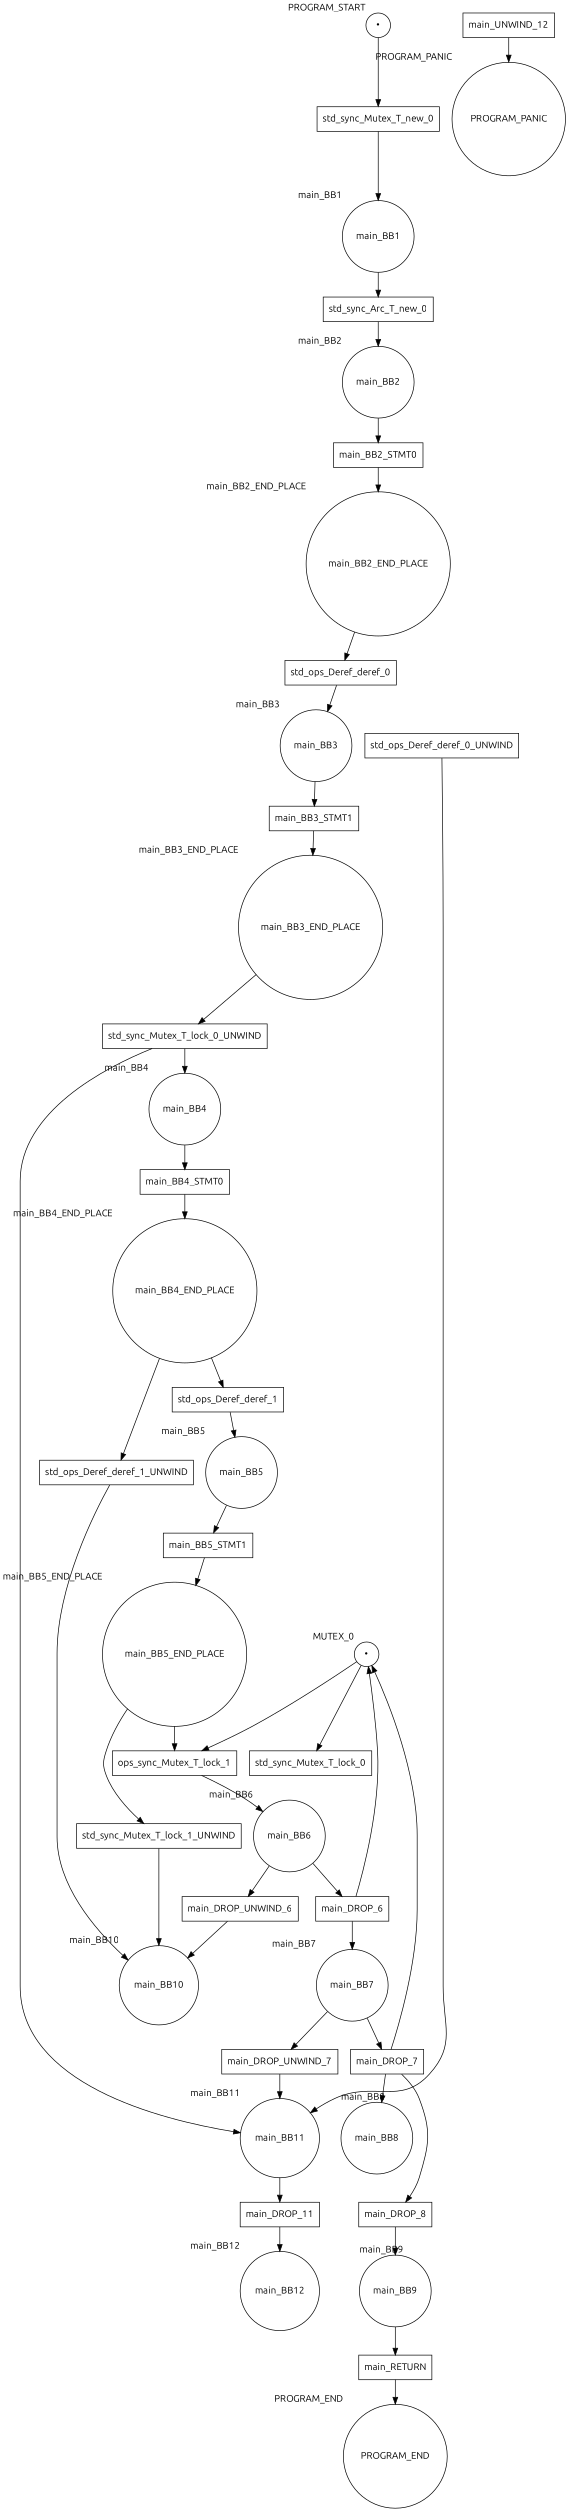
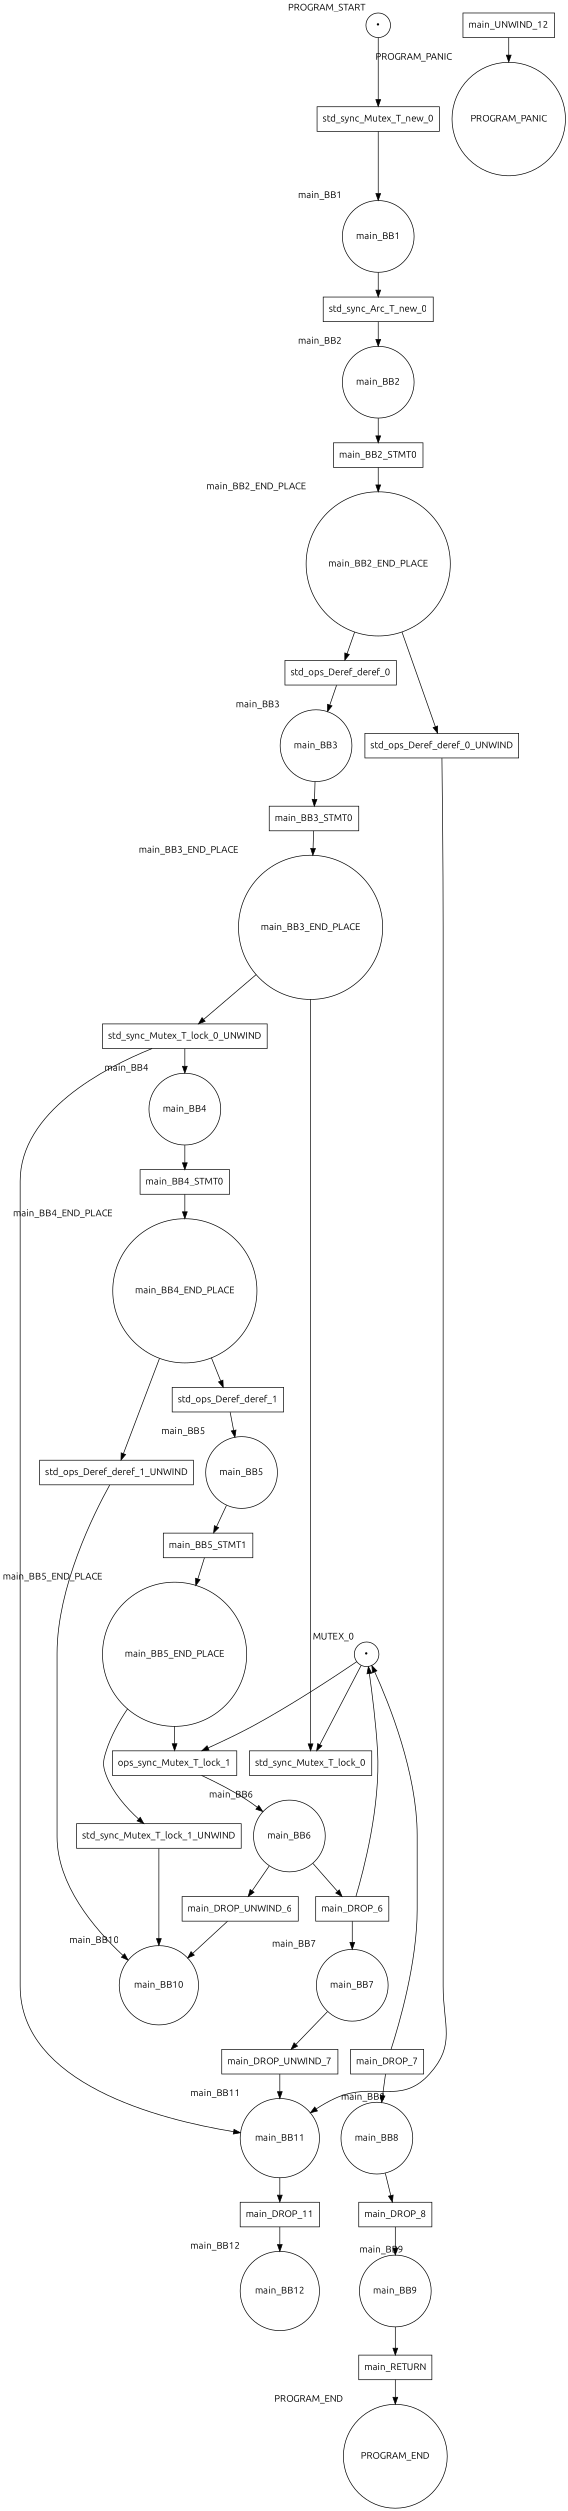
edge "main_BB2_END_PLACE main_BB2_END_PLACE" -> "std_ops_Deref_deref_0_UNWIND": added
node "main_BB3_STMT1": label "main_BB3_STMT1" -> "main_BB3_STMT0"
edge "main_BB3_END_PLACE main_BB3_END_PLACE" -> "std_sync_Mutex_T_lock_0": added
edge "main_BB7 main_BB7" -> "main_DROP_7": removed
edge "main_DROP_7" -> "main_DROP_8": now "main_BB8 main_BB8" -> "main_DROP_8"
